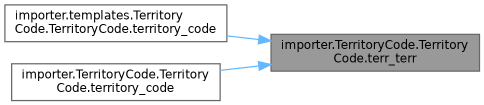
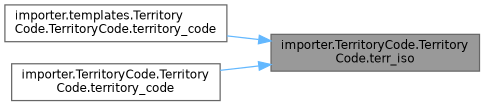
node "importer.TerritoryCode.Territory Code.terr_terr": label "importer.TerritoryCode.Territory Code.terr_terr" -> "importer.TerritoryCode.Territory Code.terr_iso"
